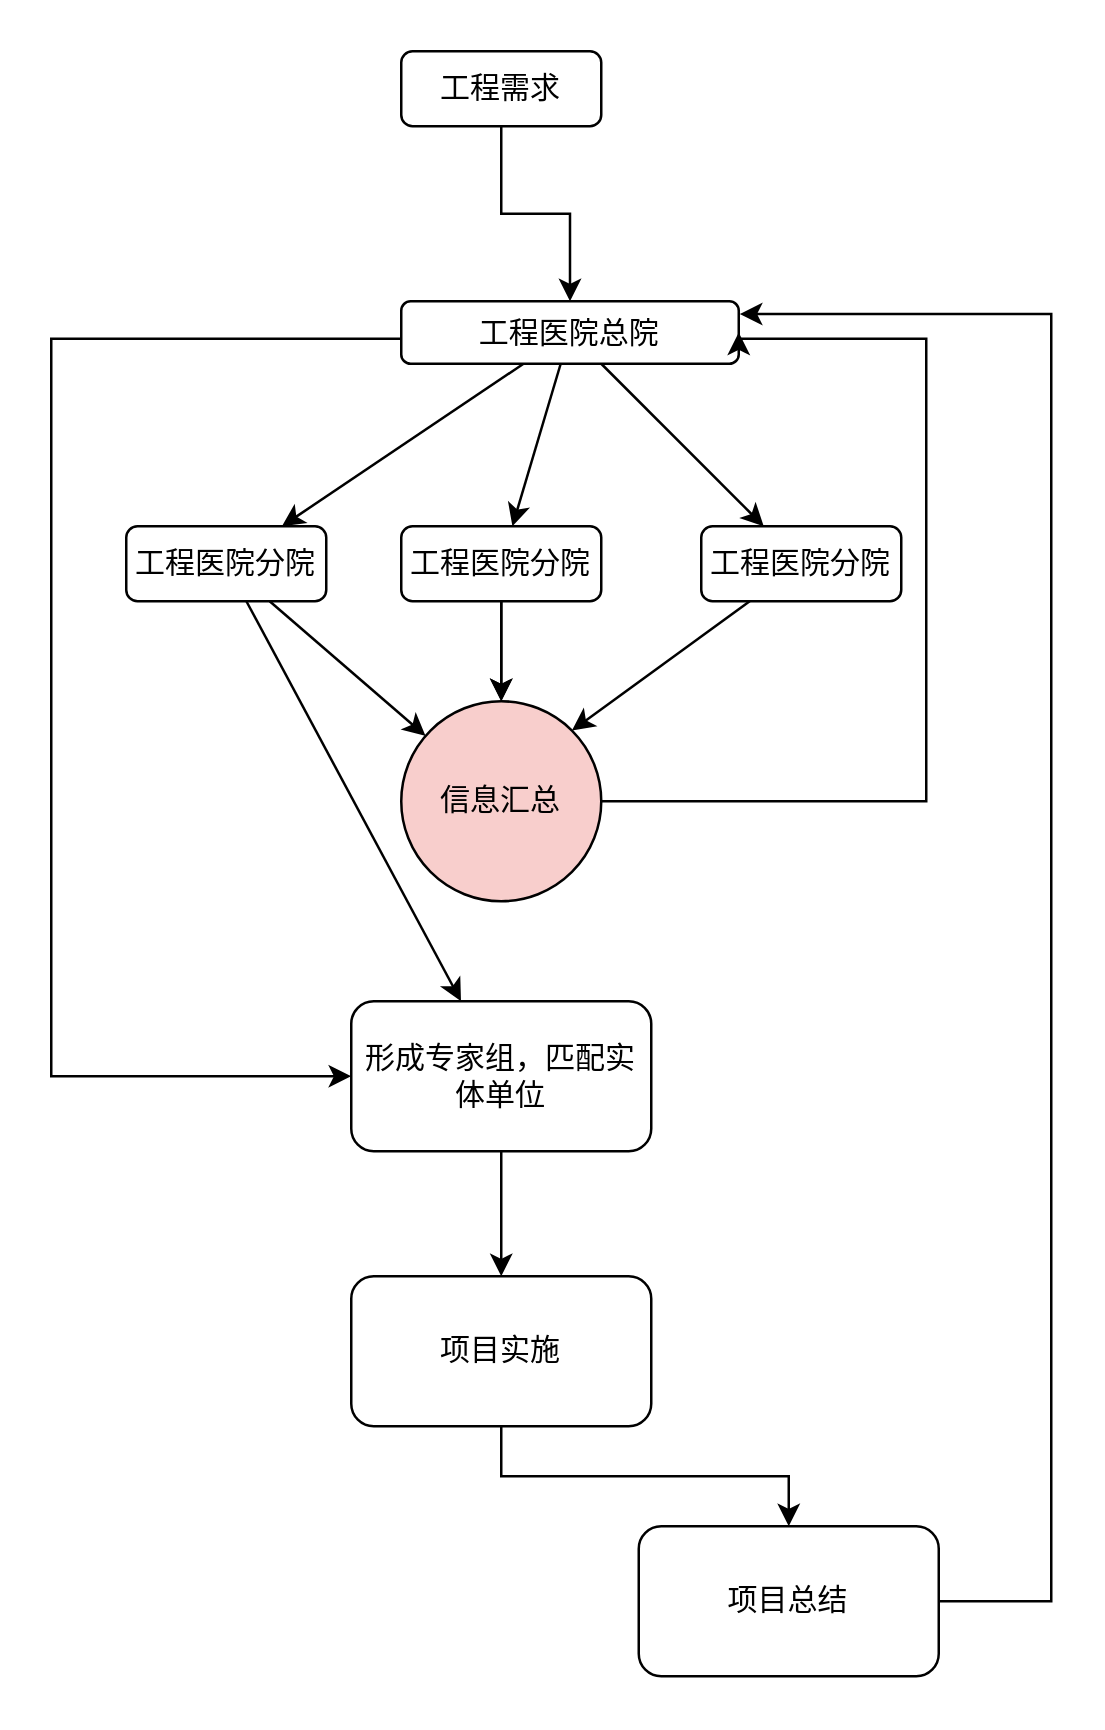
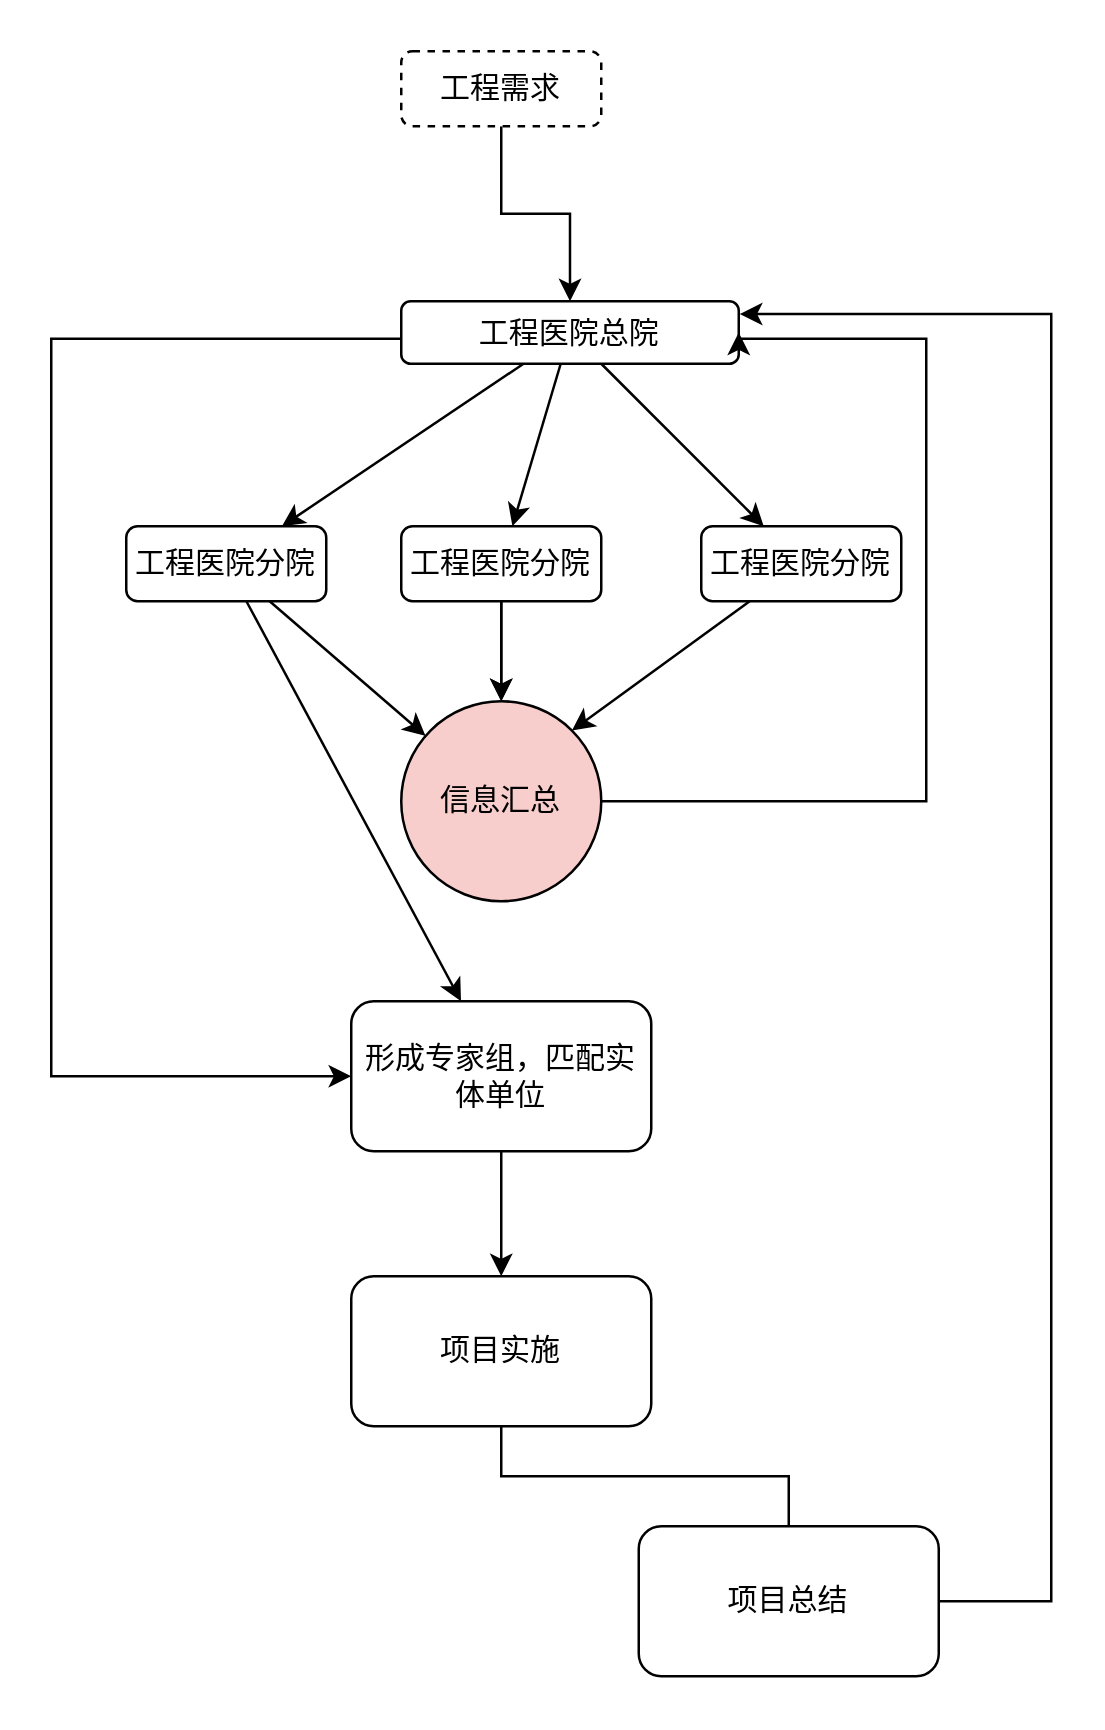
node "工程需求": style solid -> dashed
edge "项目实施" -> "项目总结": arrowhead classic -> none
